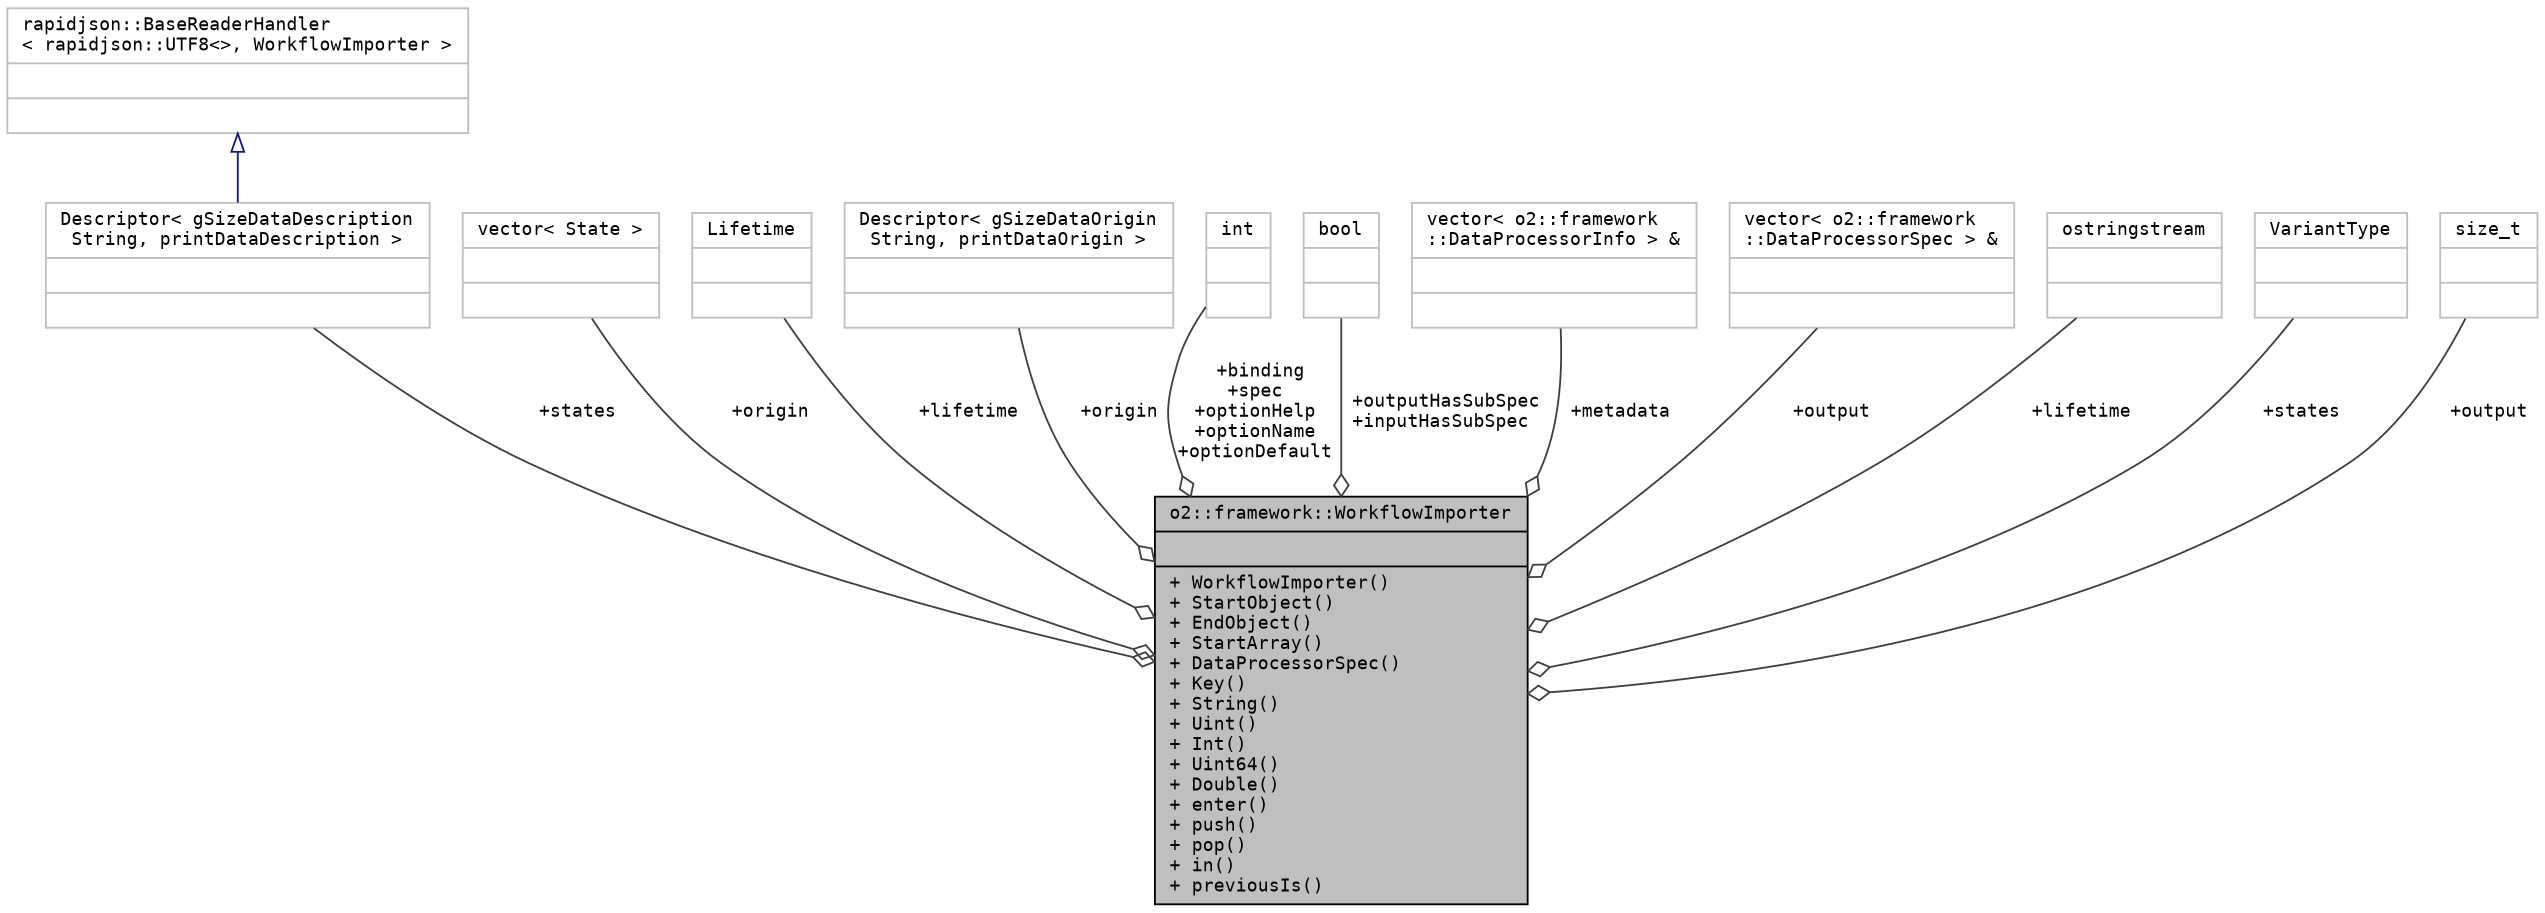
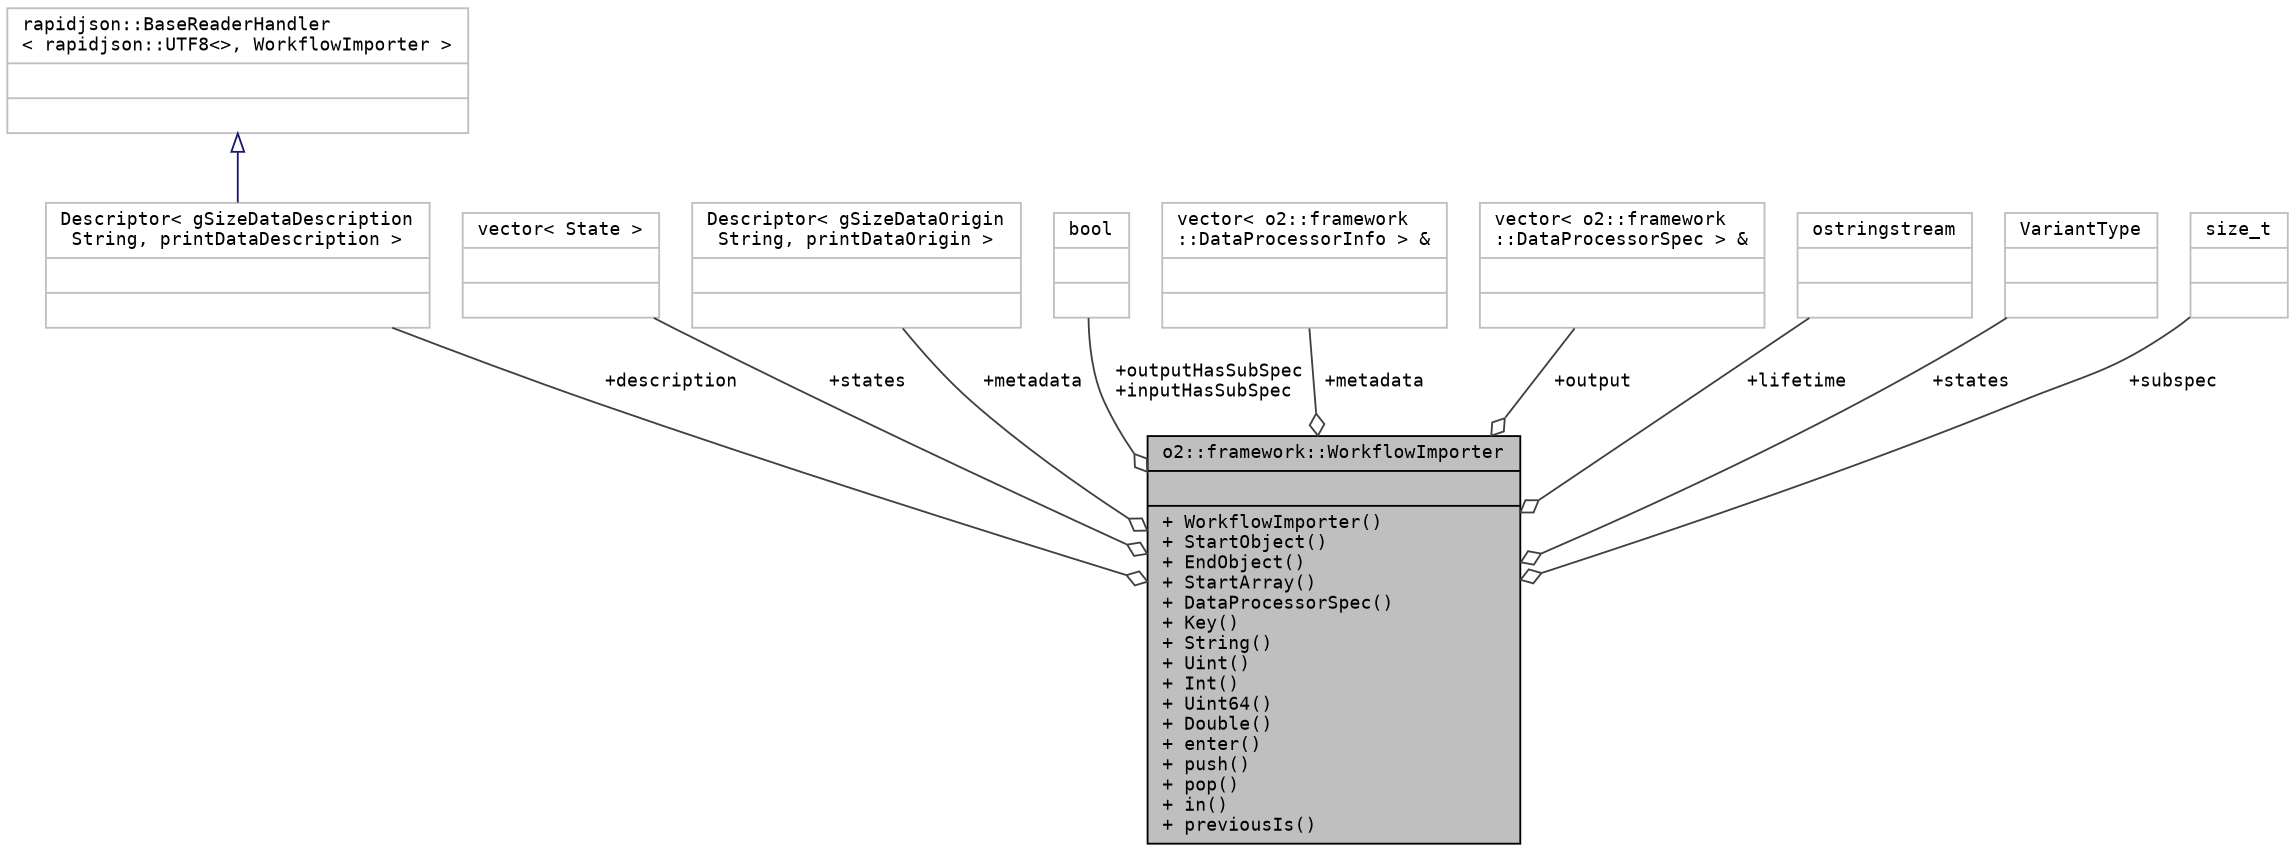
node "Lifetime": removed
node "int": removed
edge "Descriptor< gSizeDataDescription" -> "o2::framework::WorkflowImporter": label " +states" -> " +description"
edge "vector< State >" -> "o2::framework::WorkflowImporter": label " +origin" -> " +states"
edge "Descriptor< gSizeDataOrigin" -> "o2::framework::WorkflowImporter": label " +origin" -> " +metadata"
edge "size_t" -> "o2::framework::WorkflowImporter": label " +output" -> " +subspec"
